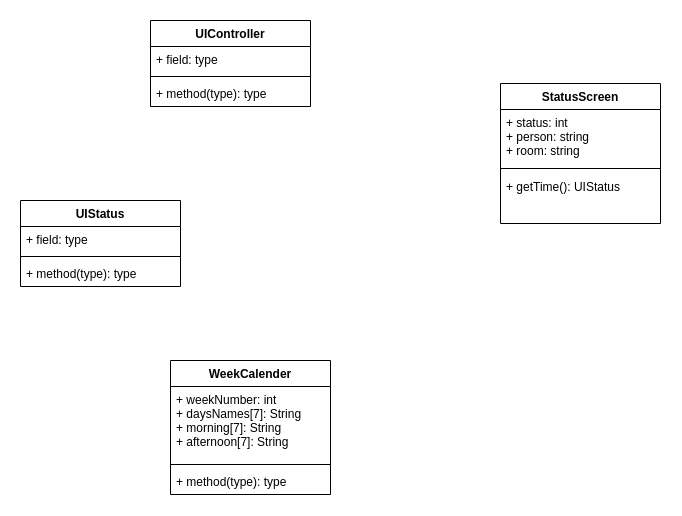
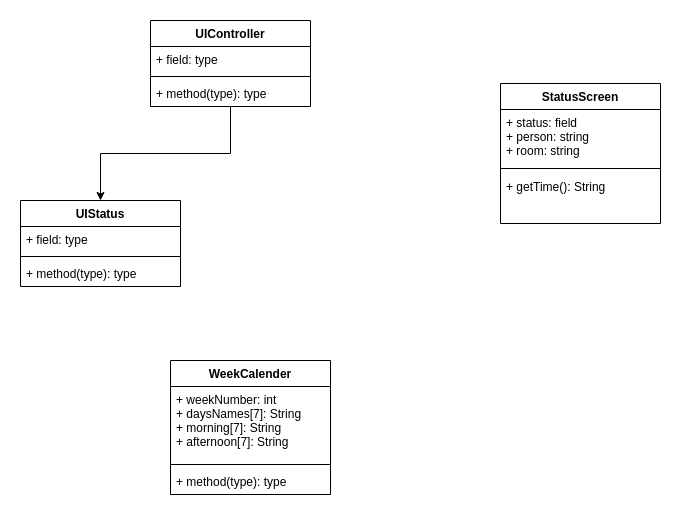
node "+ status: int + person: string + room: string": label "+ status: int + person: string + room: string" -> "+ status: field + person: string + room: string"
edge "UIController" -> "UIStatus": added
node "+ getTime(): UIStatus": label "+ getTime(): UIStatus" -> "+ getTime(): String"
